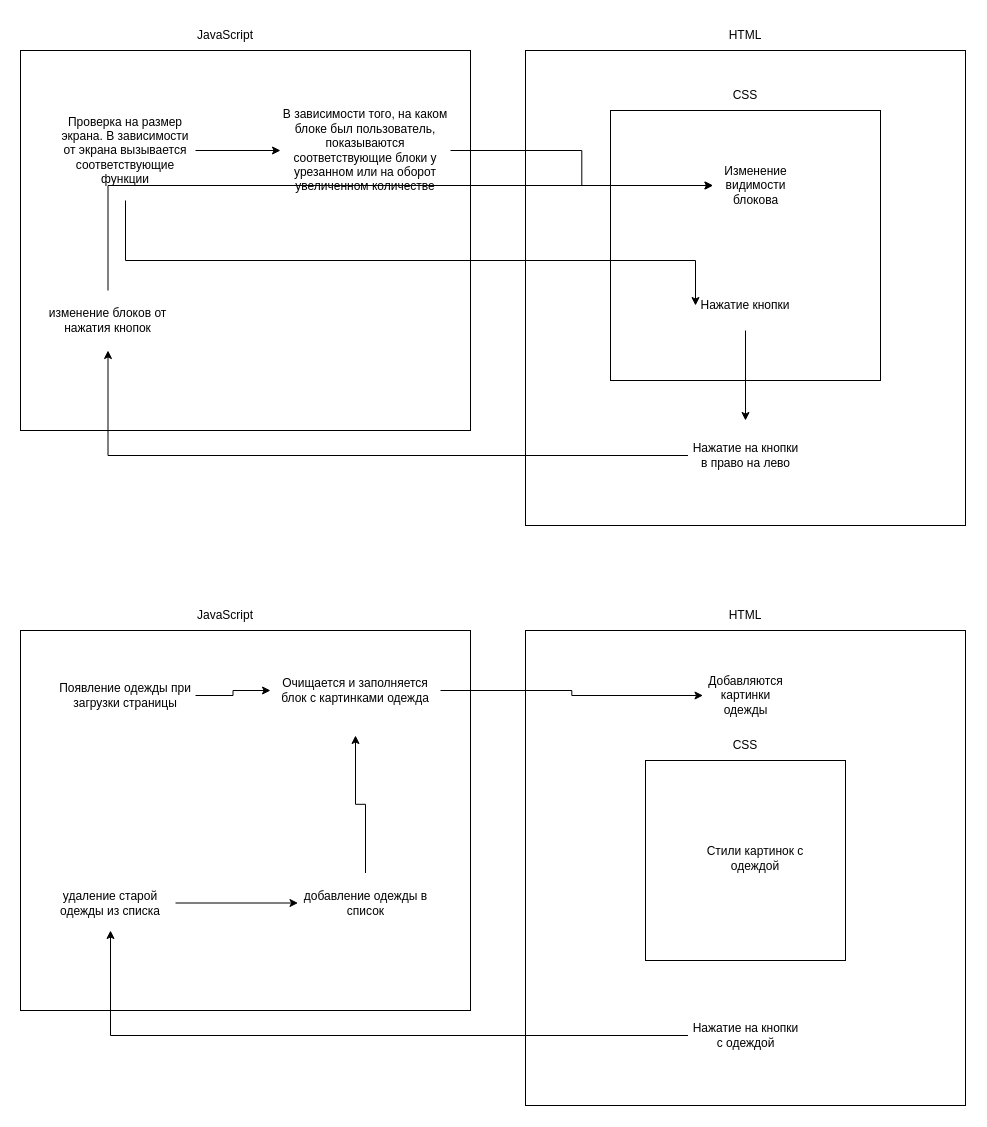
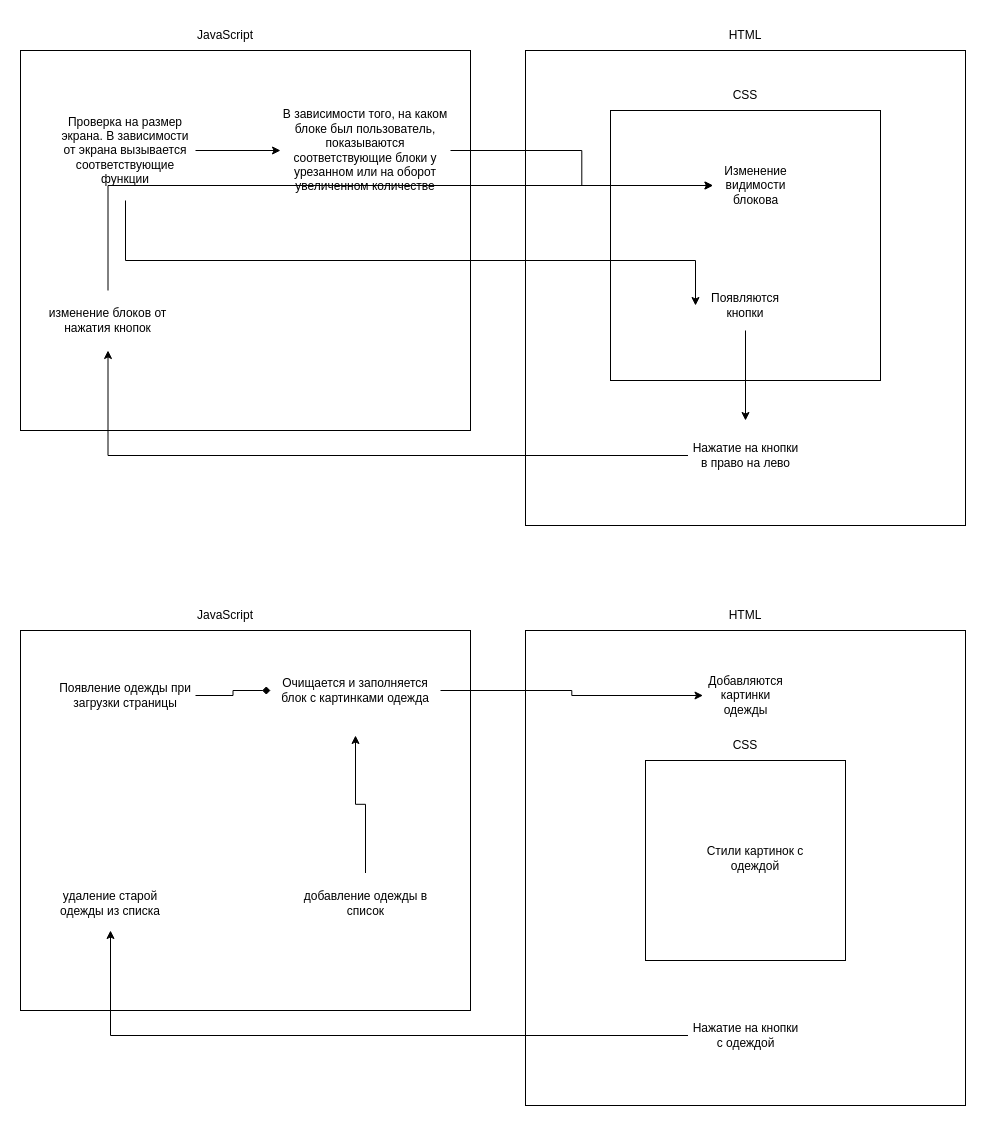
node "Нажатие кнопки": label "Нажатие кнопки" -> "Появляются кнопки"
edge "Появление одежды при загрузки страницы" -> "Очищается и заполняется блок с картинками одежда": arrowhead classic -> diamond
edge "удаление старой одежды из списка" -> "добавление одежды в список": removed
